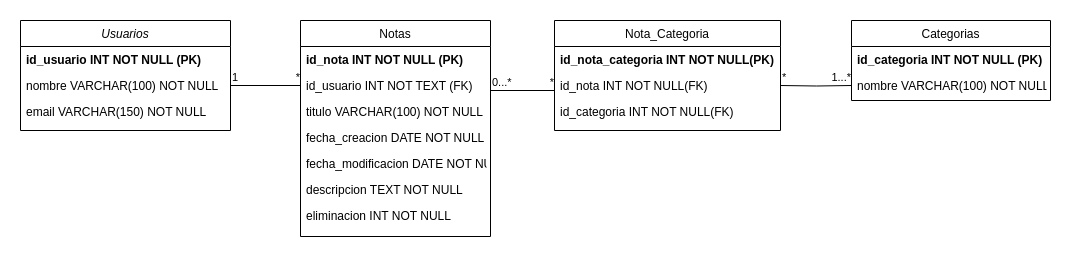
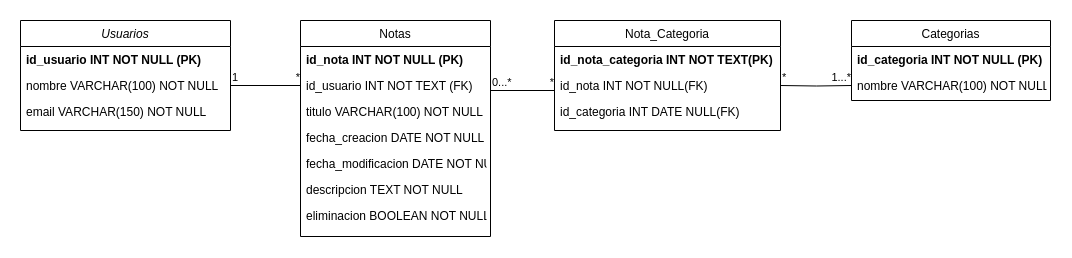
node "id_nota_categoria INT NOT NULL(PK)": label "id_nota_categoria INT NOT NULL(PK)" -> "id_nota_categoria INT NOT TEXT(PK)"
node "id_categoria INT NOT NULL(FK)": label "id_categoria INT NOT NULL(FK)" -> "id_categoria INT DATE NULL(FK)"
node "eliminacion INT NOT NULL": label "eliminacion INT NOT NULL" -> "eliminacion BOOLEAN NOT NULL"
